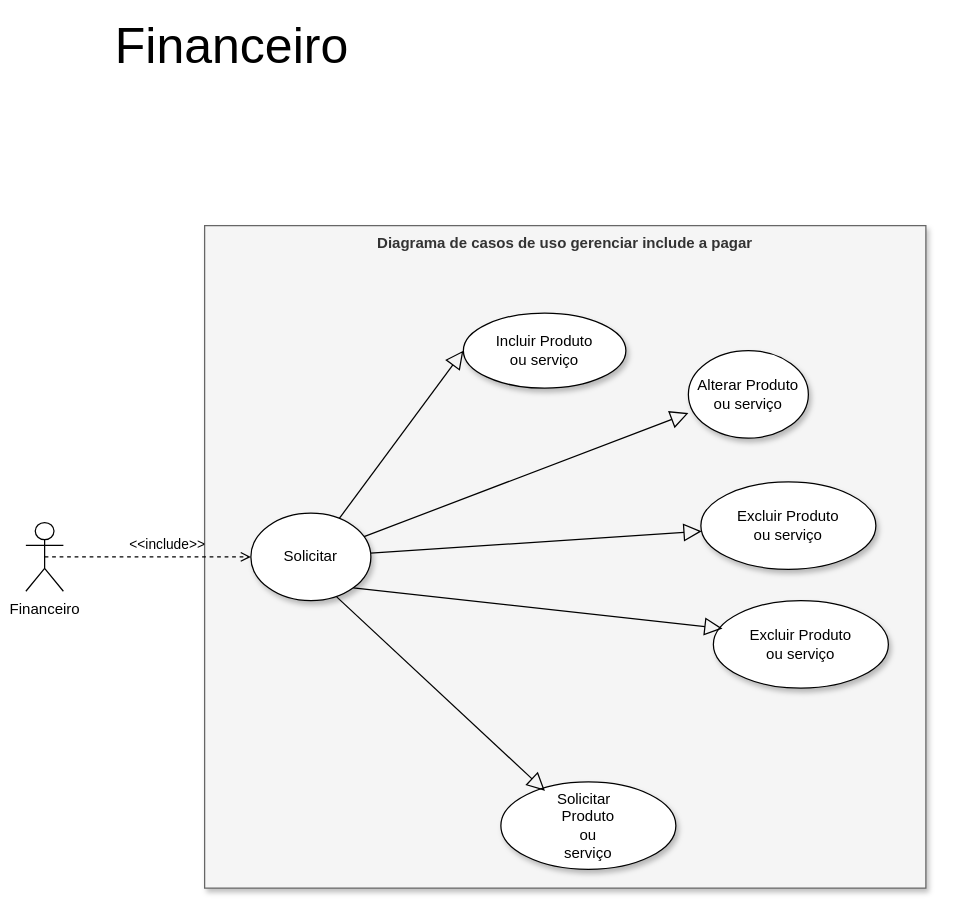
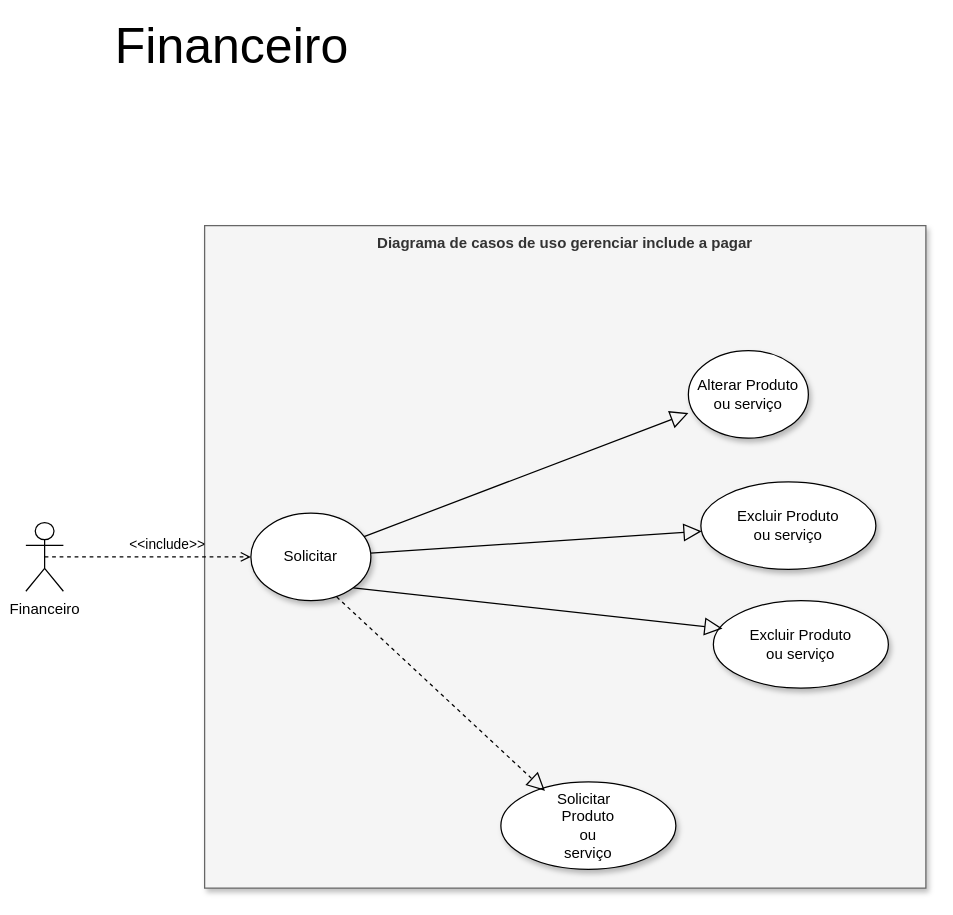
node "Incluir Produto ou serviço": removed
edge "Solicitar" -> "Incluir Produto ou serviço": removed
edge "Solicitar" -> "Solicitar Produto ou serviço": style solid -> dashed
